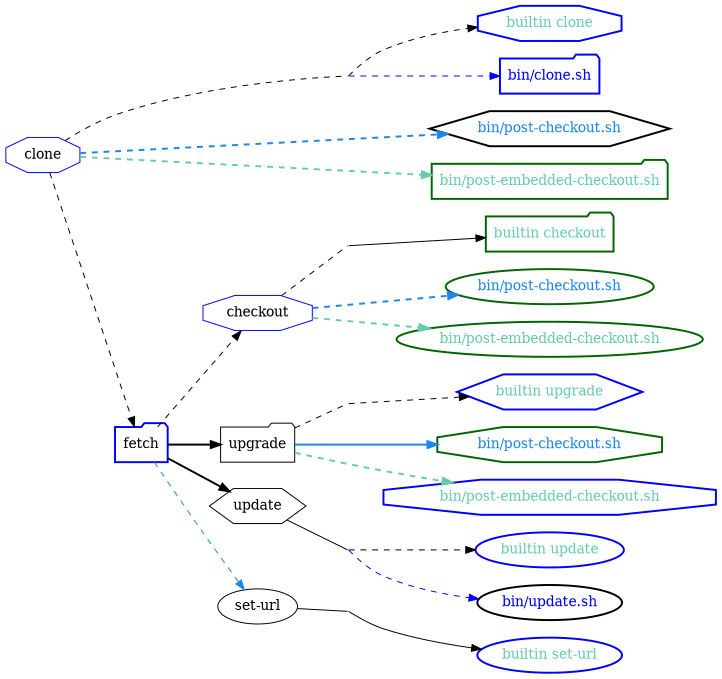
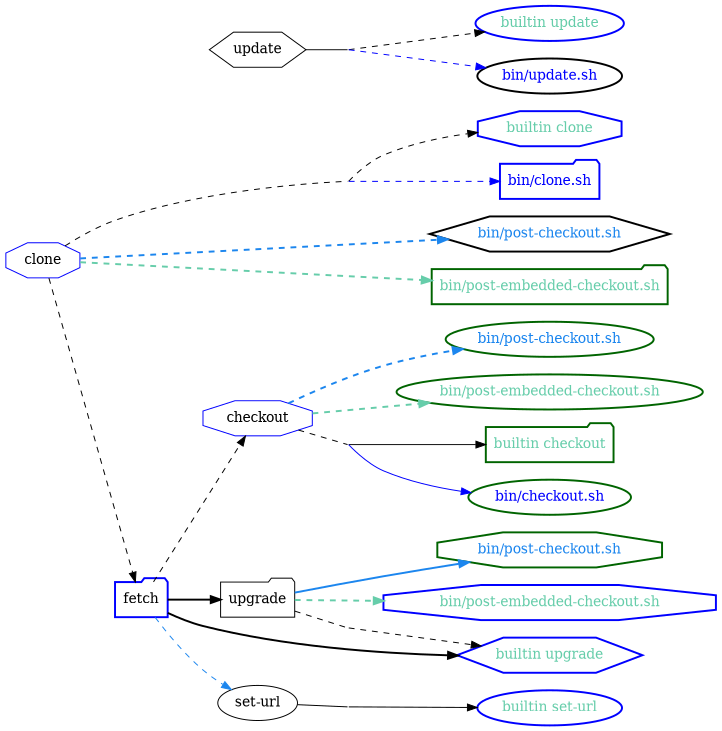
edge "fetch" -> "update": now "fetch" -> "builtin upgrade"
node "bin/checkout.sh": added
